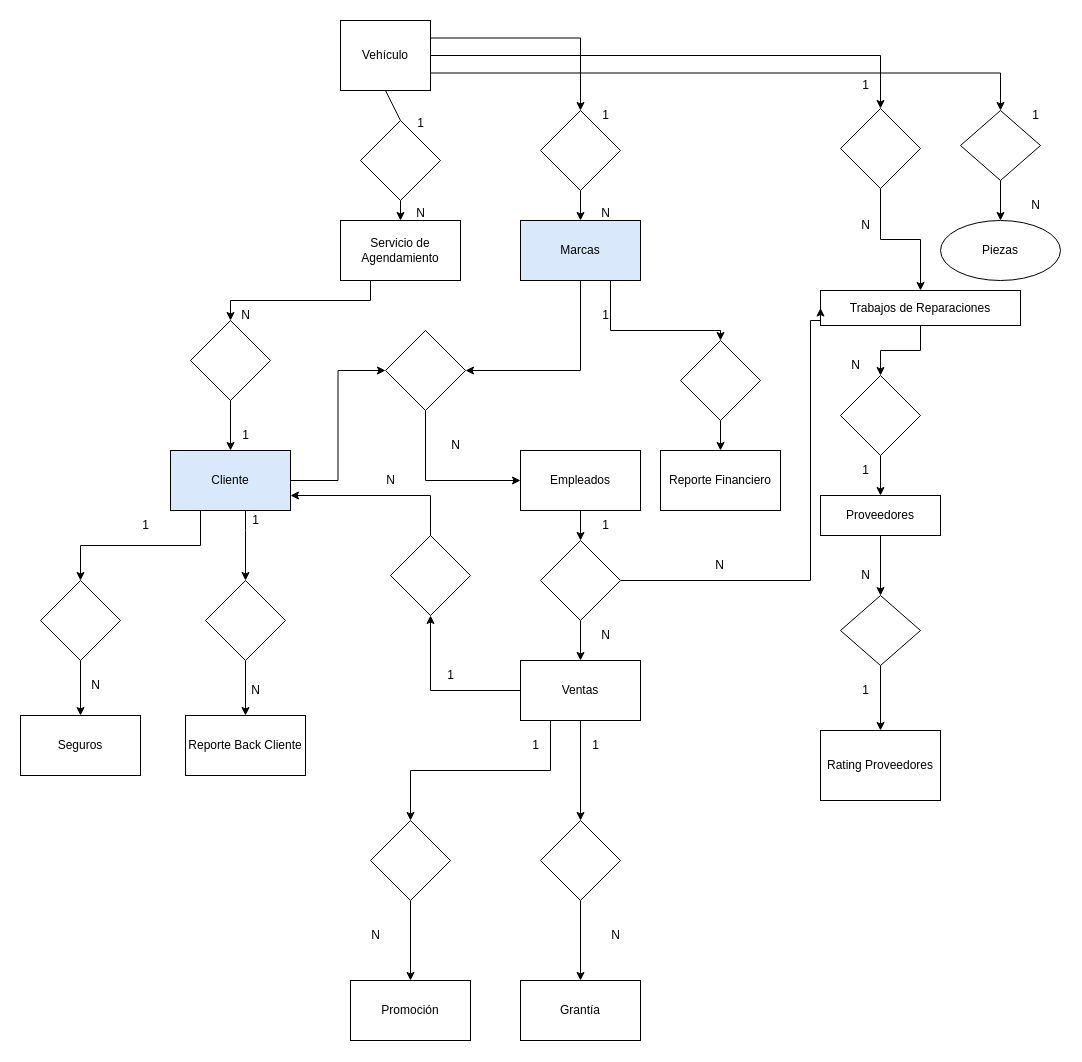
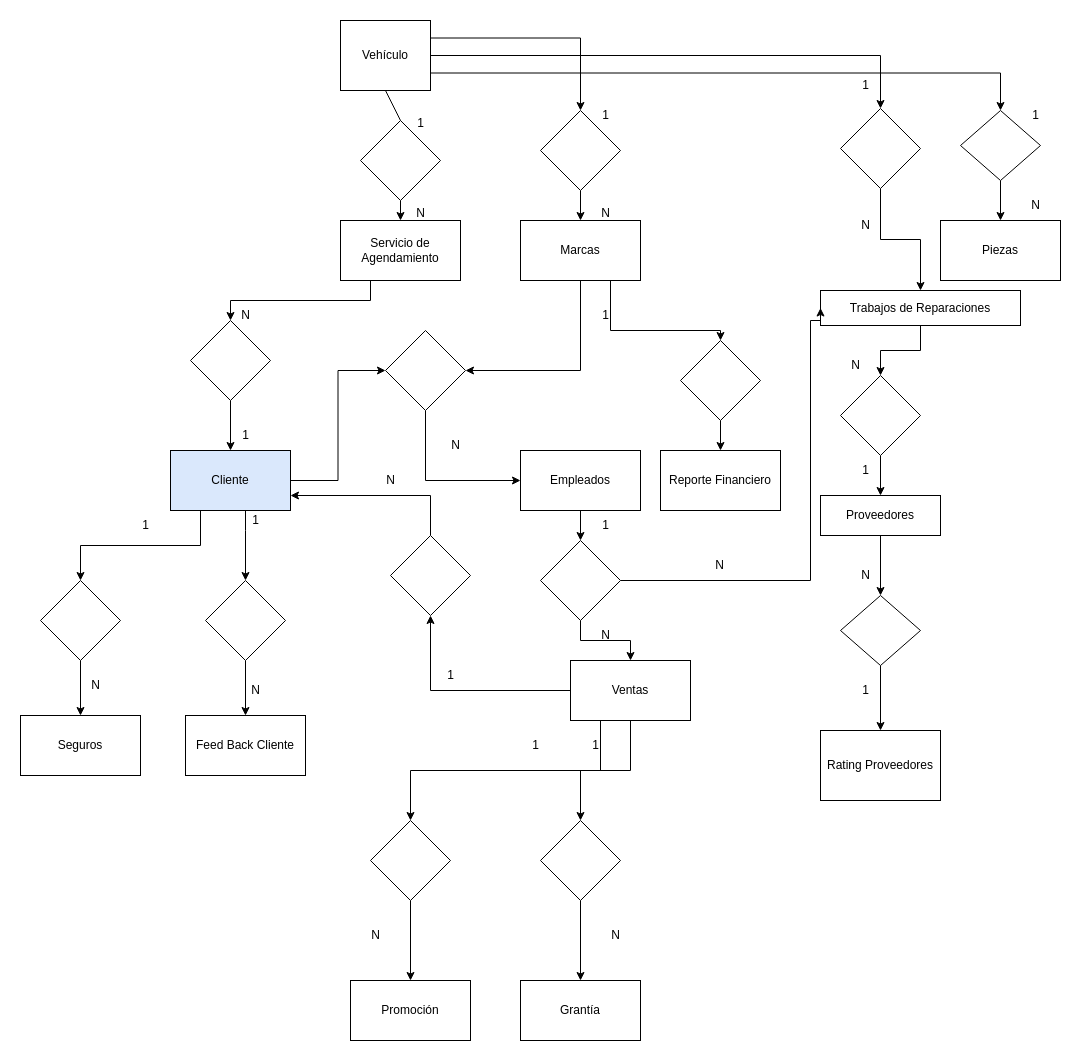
node "Marcas": fillcolor #dae8fc -> #ffffff
node "Piezas": shape ellipse -> rectangle
node "Ventas": moved (581, 691) -> (631, 691)
node "Reporte Back Cliente": label "Reporte Back Cliente" -> "Feed Back Cliente"
